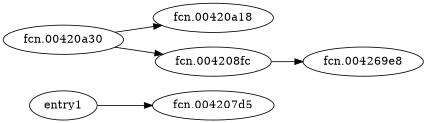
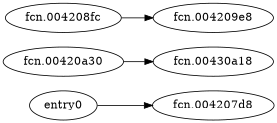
node "fcn.00420a18": label "fcn.00420a18" -> "fcn.00430a18"
edge "fcn.00420a30" -> "fcn.004208fc": removed
node "fcn.004269e8": label "fcn.004269e8" -> "fcn.004209e8"
node "entry1": label "entry1" -> "entry0"
node "fcn.004207d5": label "fcn.004207d5" -> "fcn.004207d8"
